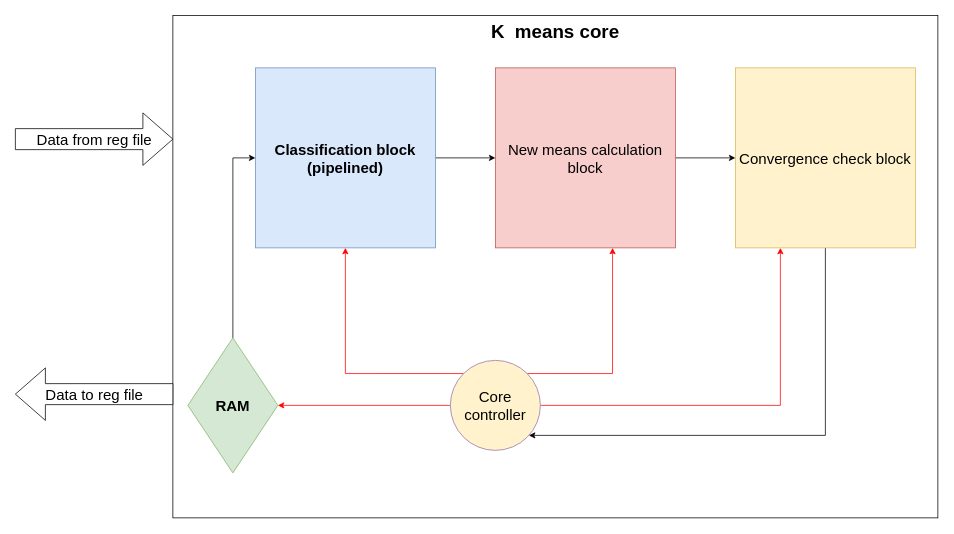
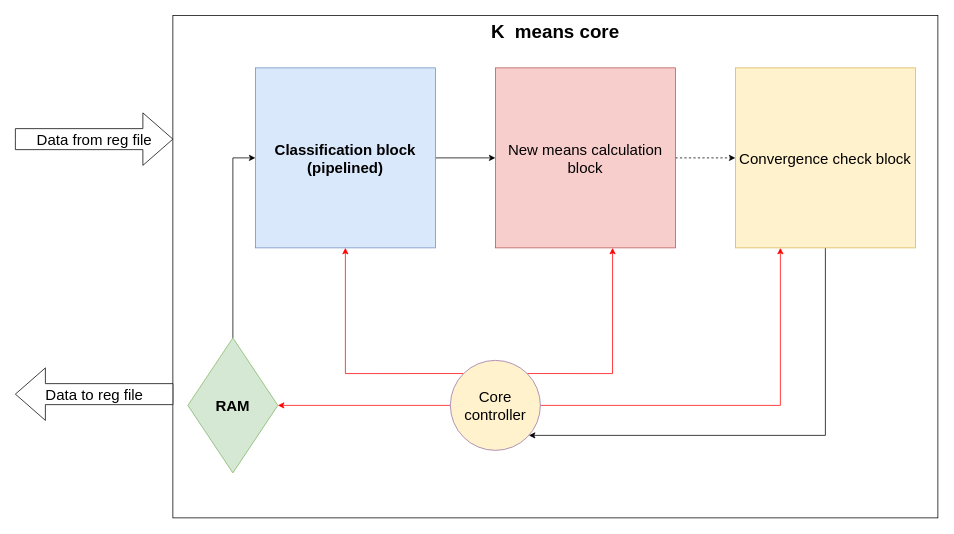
edge "New means calculation block" -> "Convergence check block": style solid -> dashed
